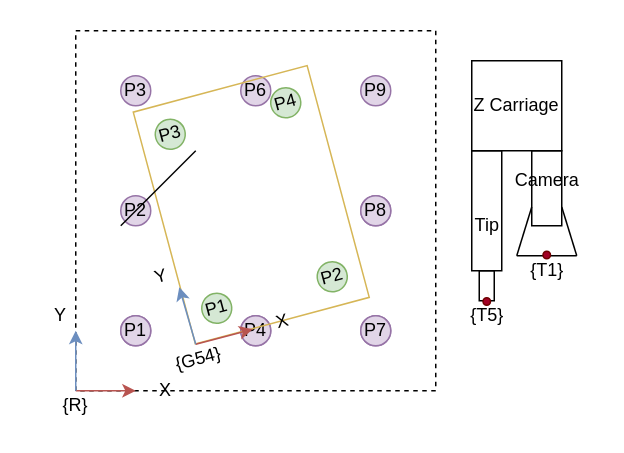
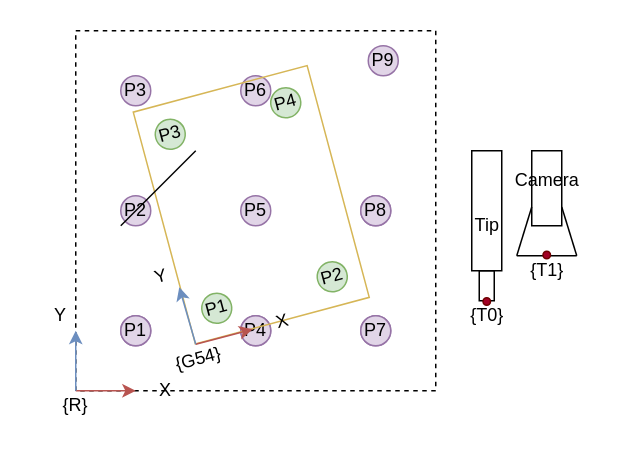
node "P9": moved (376, 91) -> (383, 61)
node "Z Carriage": removed
node "P5": added
node "{T5}": label "{T5}" -> "{T0}"
